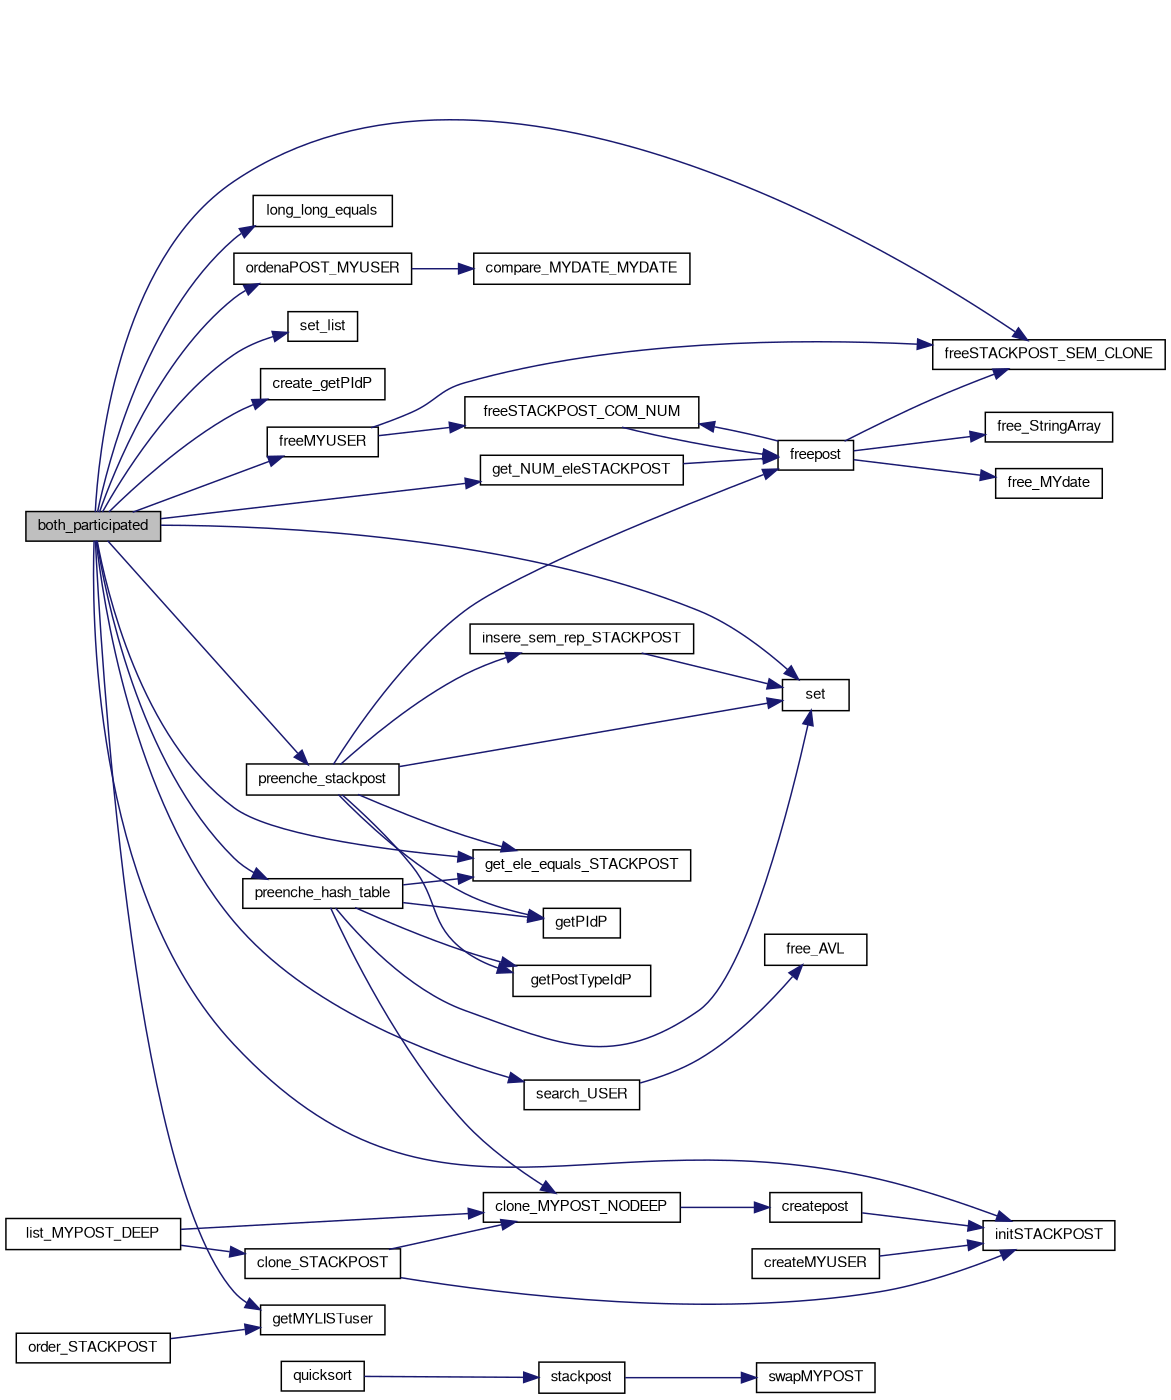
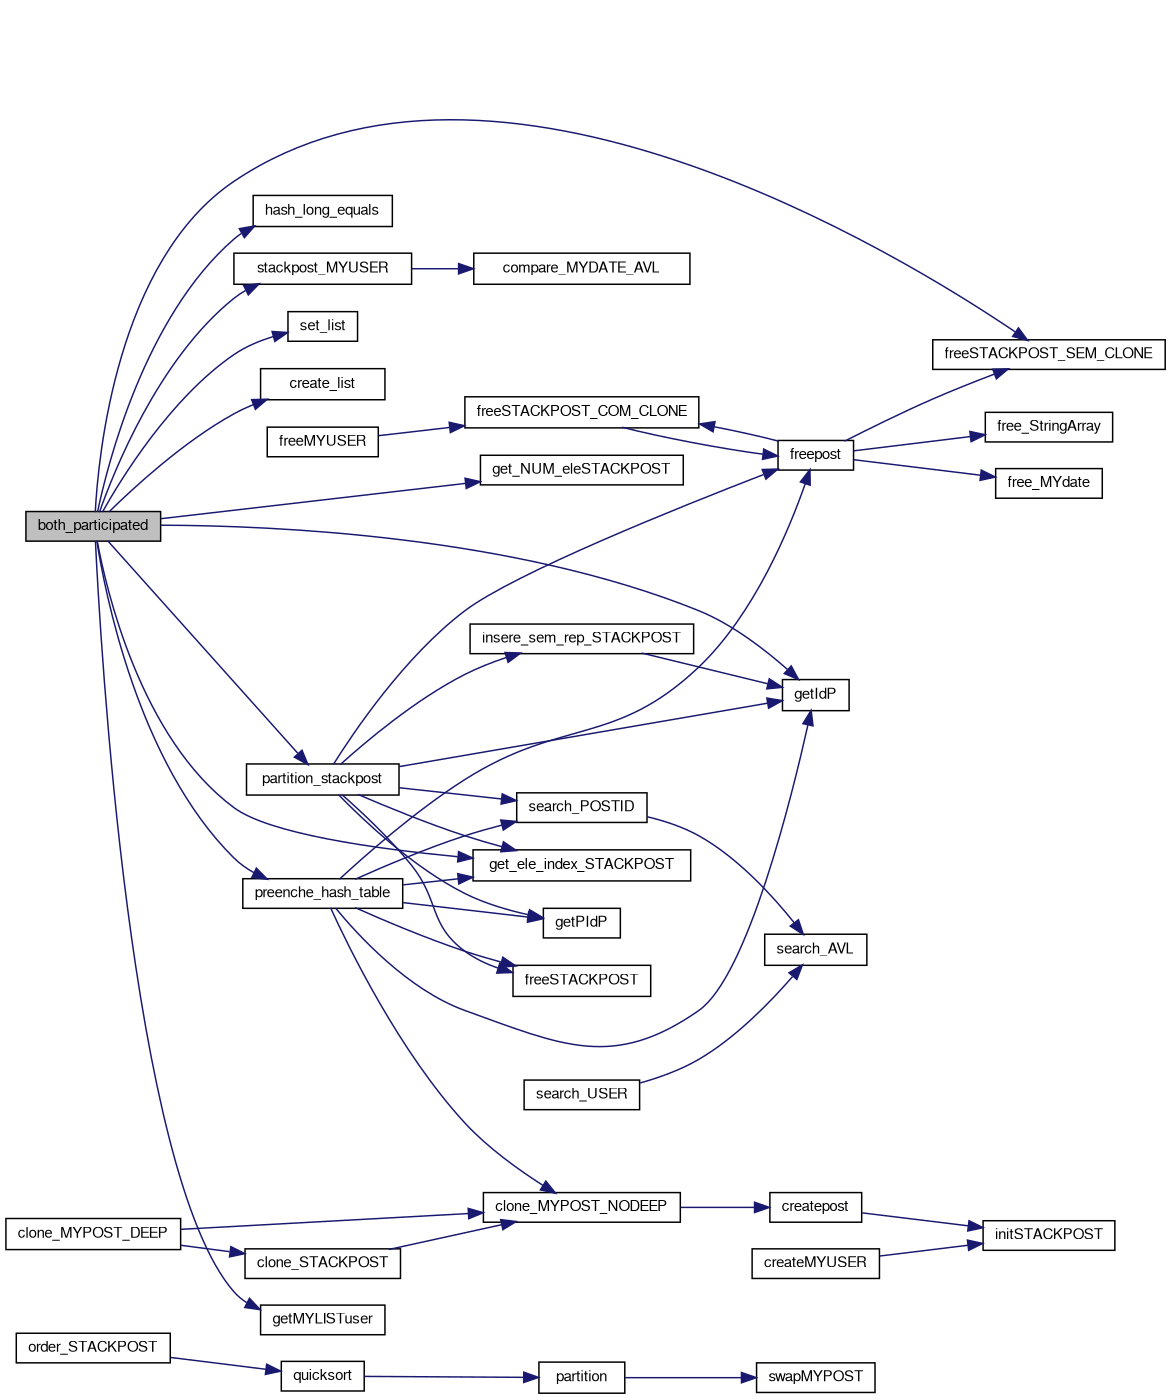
node "long_long_equals": label "long_long_equals" -> "hash_long_equals"
node "ordenaPOST_MYUSER": label "ordenaPOST_MYUSER" -> "stackpost_MYUSER"
node "compare_MYDATE_MYDATE": label "compare_MYDATE_MYDATE" -> "compare_MYDATE_AVL"
edge "freeMYUSER" -> "freeSTACKPOST_SEM_CLONE": removed
node "create_getPIdP": label "create_getPIdP" -> "create_list"
node "freeSTACKPOST_COM_NUM": label "freeSTACKPOST_COM_NUM" -> "freeSTACKPOST_COM_CLONE"
edge "get_NUM_eleSTACKPOST" -> "freepost": now "preenche_hash_table" -> "freepost"
edge "both_participated" -> "freeMYUSER": removed
node "set": label "set" -> "getIdP"
node "preenche_stackpost": label "preenche_stackpost" -> "partition_stackpost"
node "search_POSTID": added
node "get_ele_equals_STACKPOST": label "get_ele_equals_STACKPOST" -> "get_ele_index_STACKPOST"
edge "both_participated" -> "search_USER": removed
node "free_AVL": label "free_AVL" -> "search_AVL"
node "getPostTypeIdP": label "getPostTypeIdP" -> "freeSTACKPOST"
edge "both_participated" -> "initSTACKPOST": removed
node "list_MYPOST_DEEP": label "list_MYPOST_DEEP" -> "clone_MYPOST_DEEP"
edge "clone_STACKPOST" -> "initSTACKPOST": removed
edge "order_STACKPOST" -> "getMYLISTuser": now "order_STACKPOST" -> "quicksort"
node "stackpost": label "stackpost" -> "partition"
